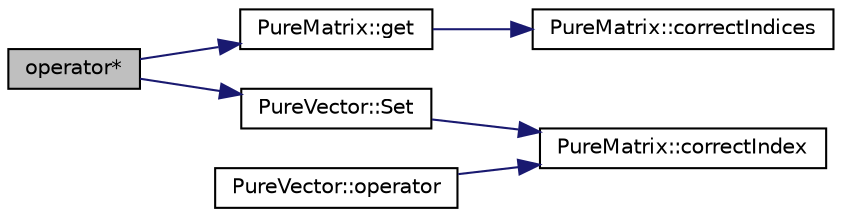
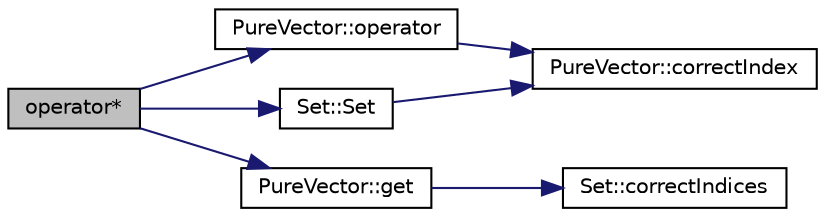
node "PureMatrix::get": label "PureMatrix::get" -> "PureVector::get"
node "PureMatrix::correctIndices": label "PureMatrix::correctIndices" -> "Set::correctIndices"
edge "operator*" -> "PureVector::operator": added
node "PureVector::Set": label "PureVector::Set" -> "Set::Set"
node "PureMatrix::correctIndex": label "PureMatrix::correctIndex" -> "PureVector::correctIndex"
